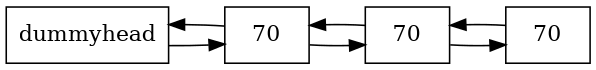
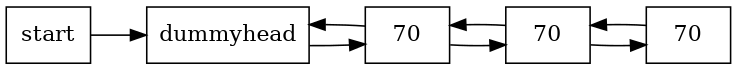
node "start": added
